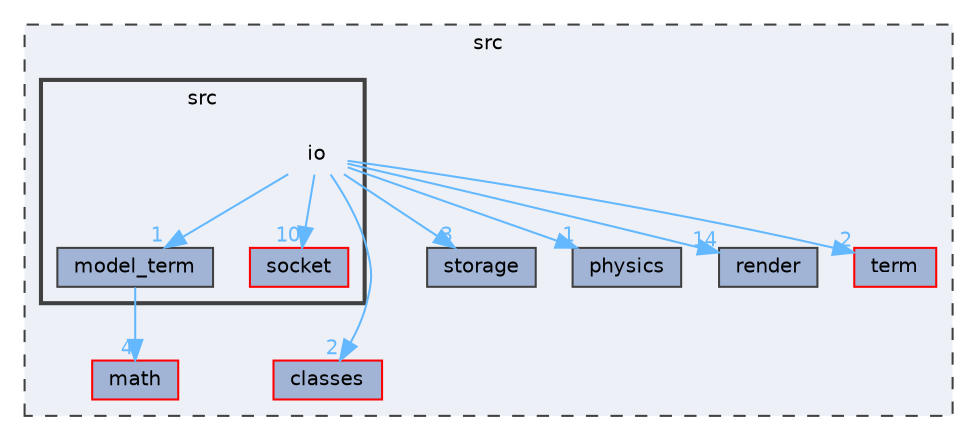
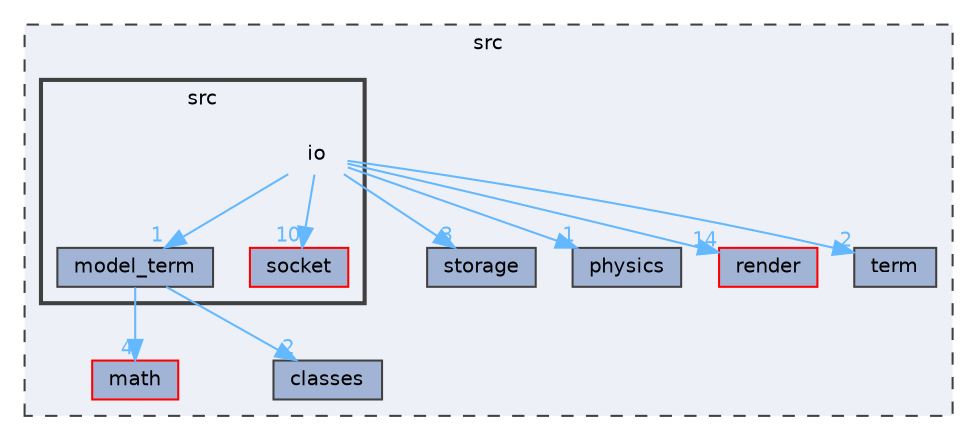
edge "io" -> "classes": now "model_term" -> "classes"
node "render": color grey25 -> red
node "term": color red -> grey25
node "classes": color red -> grey25
